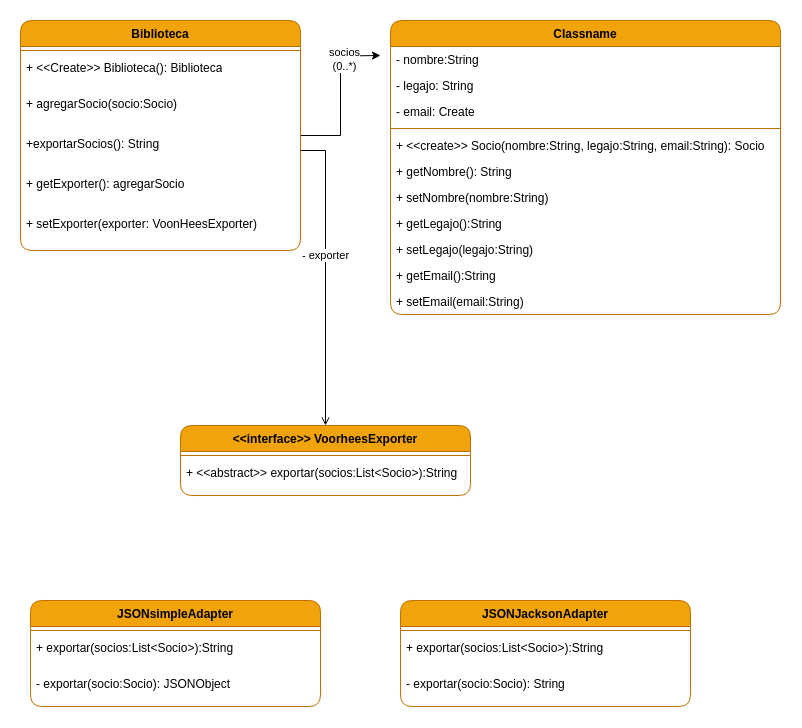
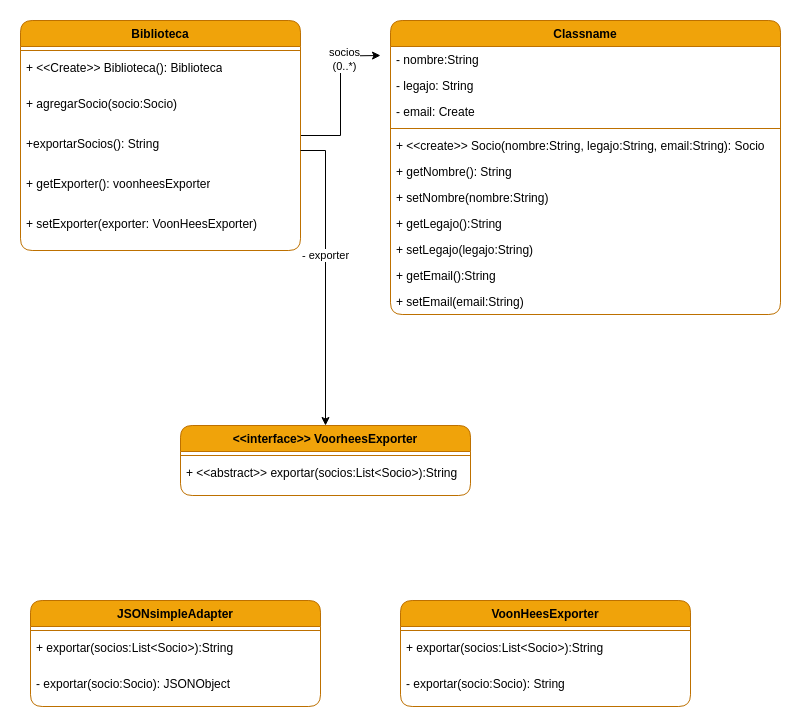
node "+ getExporter(): agregarSocio": label "+ getExporter(): agregarSocio" -> "+ getExporter(): voonheesExporter"
edge "+exportarSocios(): String" -> "<<interface>> VoorheesExporter": arrowhead open -> classic
node "JSONJacksonAdapter": label "JSONJacksonAdapter" -> "VoonHeesExporter"
